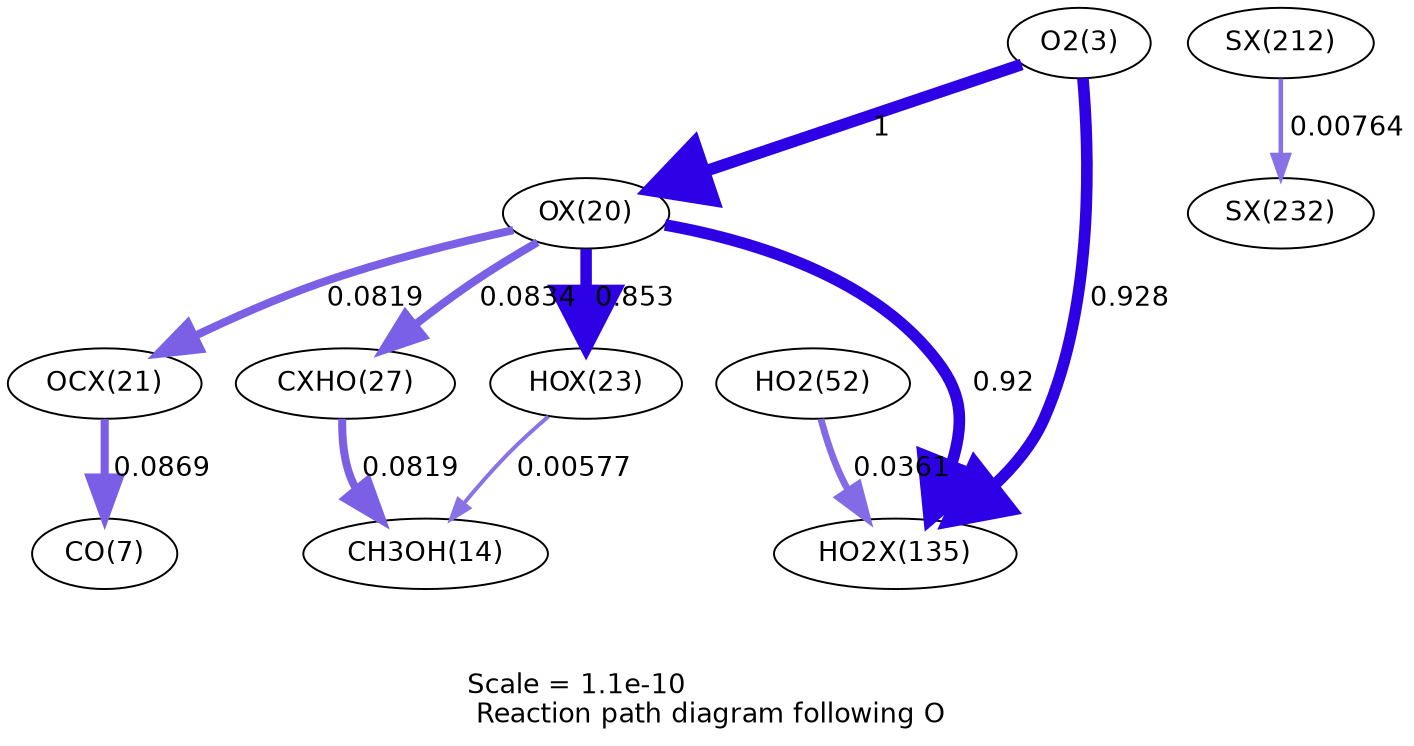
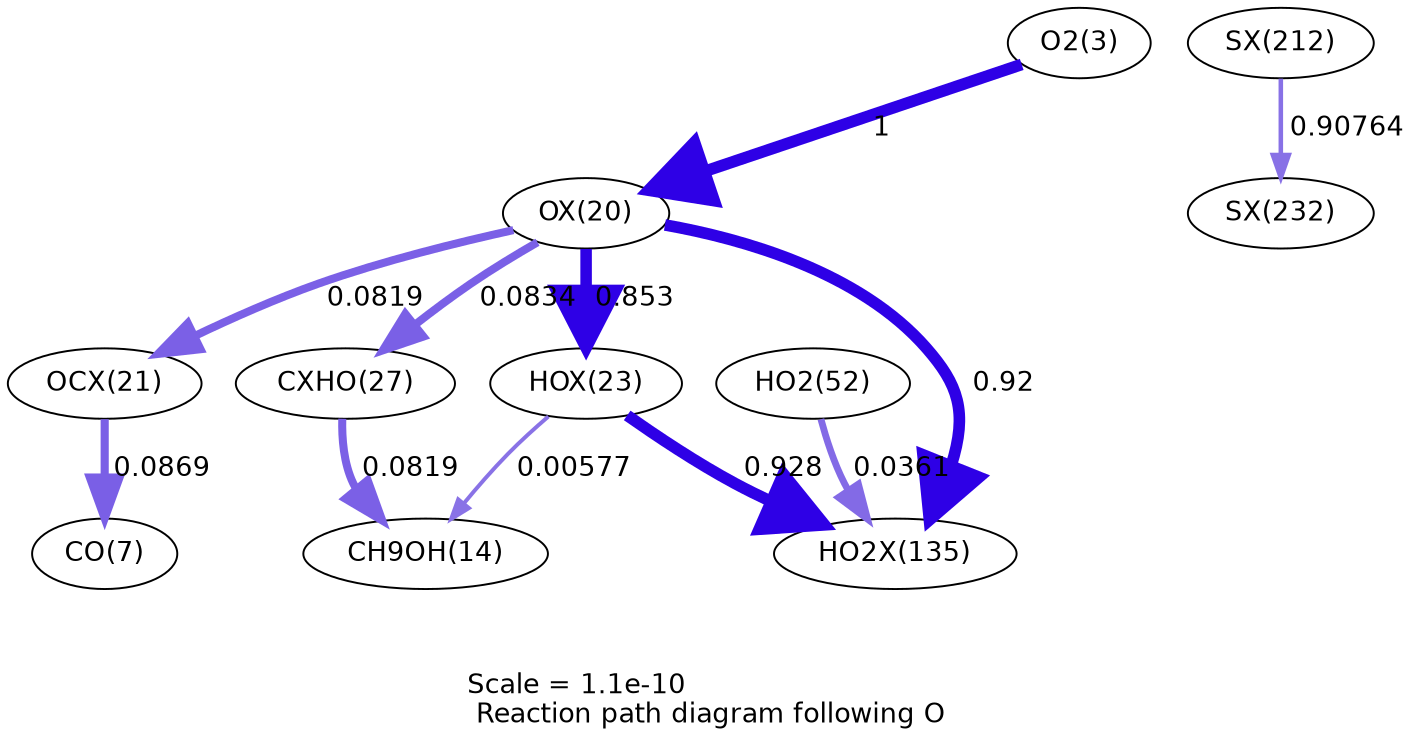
edge "SX(212)" -> "SX(232)": label " 0.00764" -> " 0.90764"
edge "O2(3)" -> "HO2X(135)": now "HOX(23)" -> "HO2X(135)"
node "CH3OH(14)": label "CH3OH(14)" -> "CH9OH(14)"
